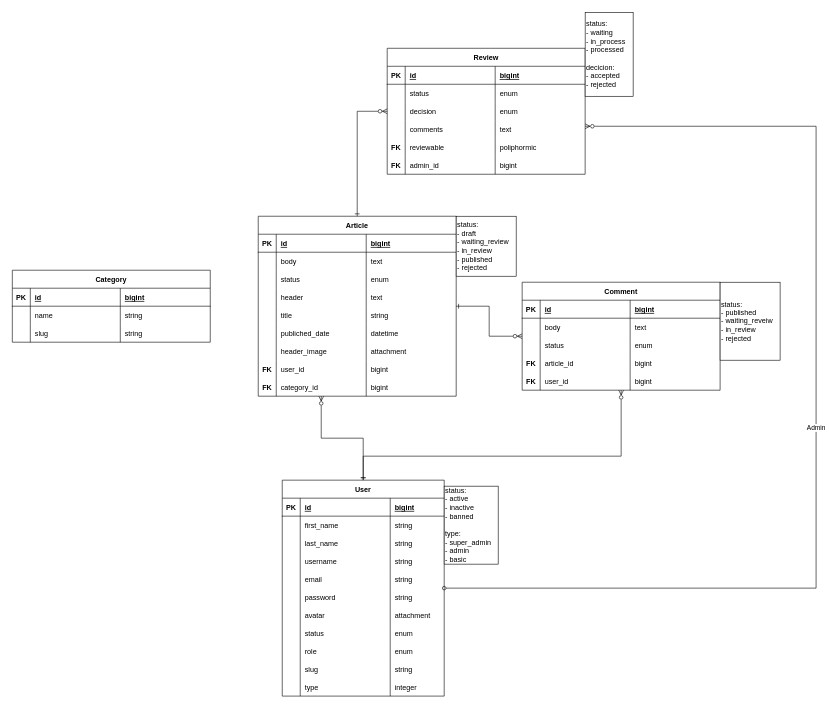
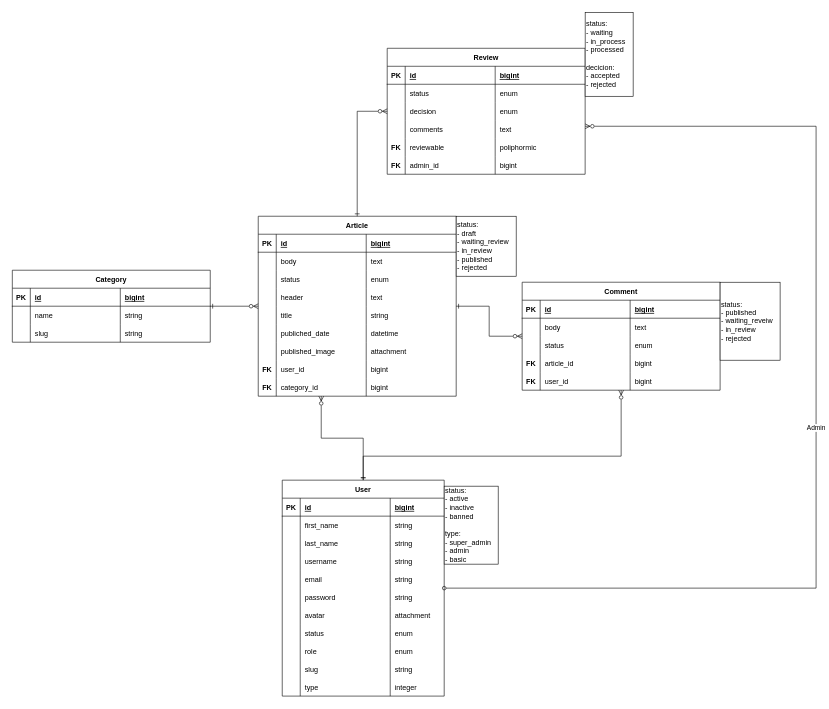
edge "Category" -- "Article": added
node "header_image": label "header_image" -> "published_image"
